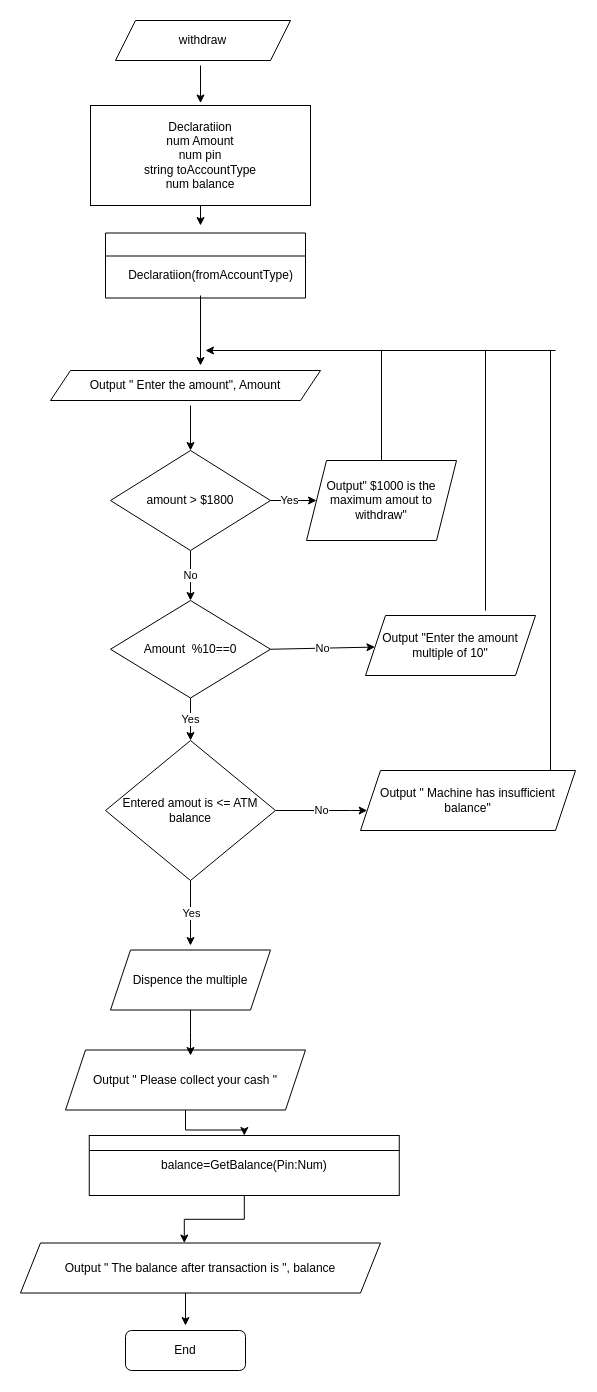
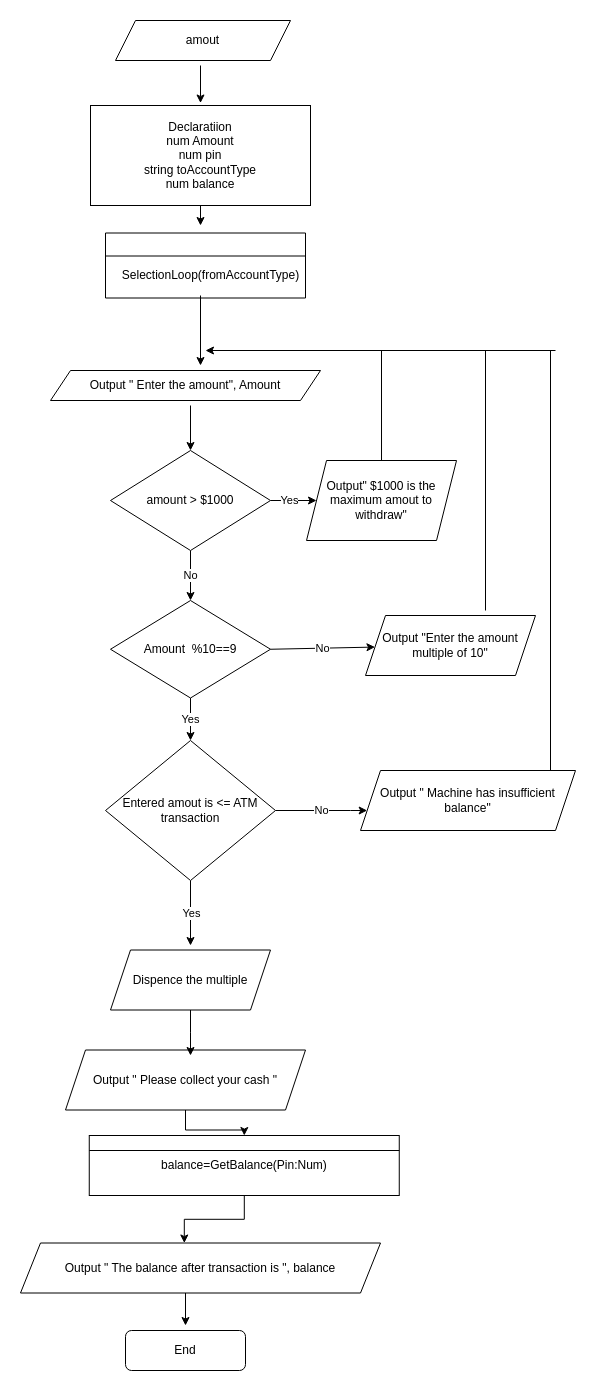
node "withdraw": label "withdraw" -> "amout"
node "Declaratiion(fromAccountType)": label "Declaratiion(fromAccountType)" -> "SelectionLoop(fromAccountType)"
node "amount > $1800": label "amount > $1800" -> "amount > $1000"
node "Amount %10==0": label "Amount %10==0" -> "Amount %10==9"
node "Entered amout is <= ATM balance": label "Entered amout is <= ATM balance" -> "Entered amout is <= ATM transaction"
